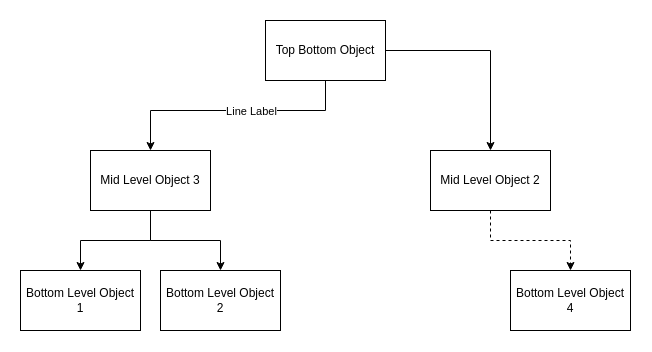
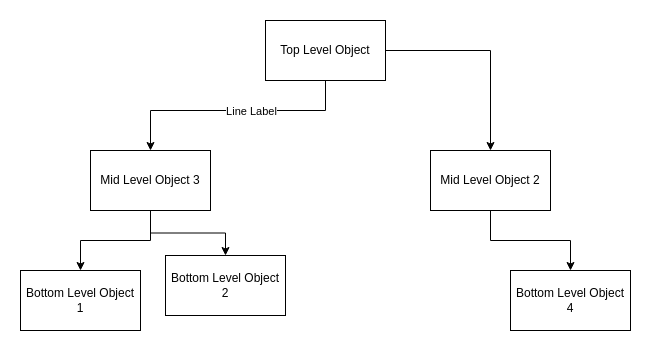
node "Top Bottom Object": label "Top Bottom Object" -> "Top Level Object"
edge "Mid Level Object 2" -> "Bottom Level Object 4": style dashed -> solid
node "Bottom Level Object 2": moved (221, 301) -> (226, 286)
